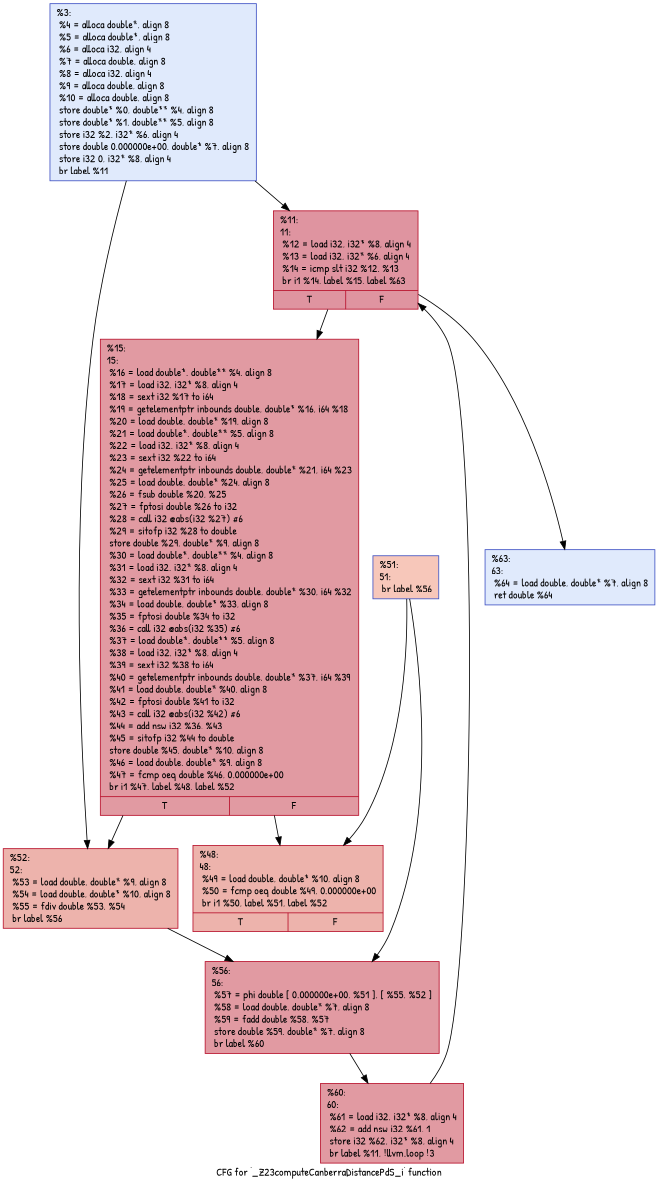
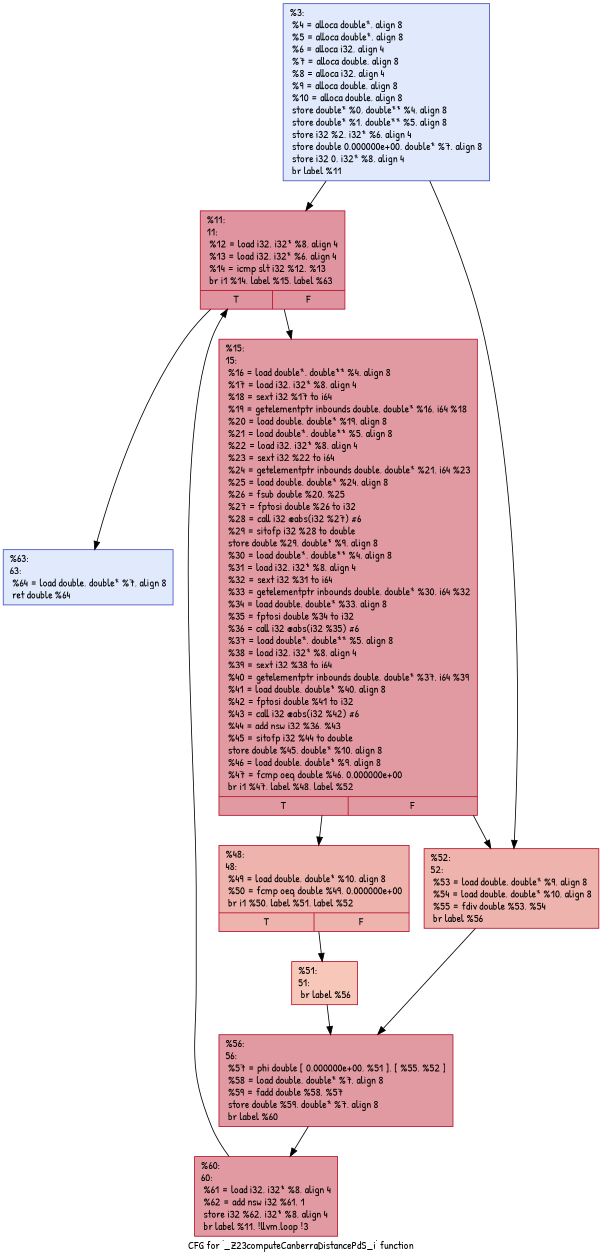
node "%51:": color #3d50c3ff -> #b70d28ff
edge "%51:" -> "%48:": reversed
